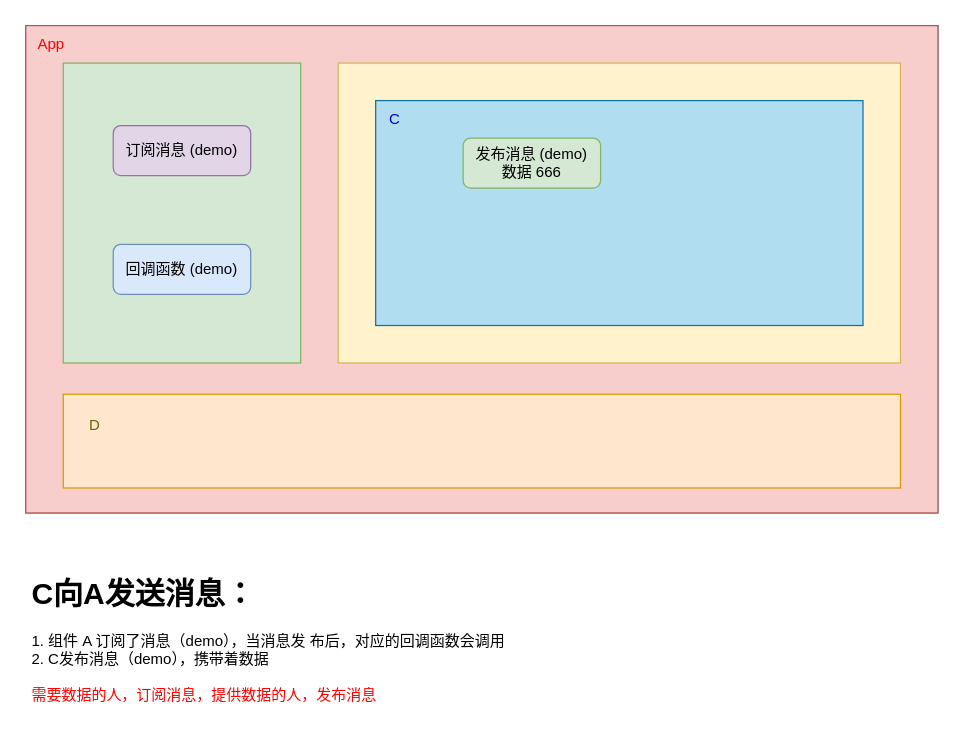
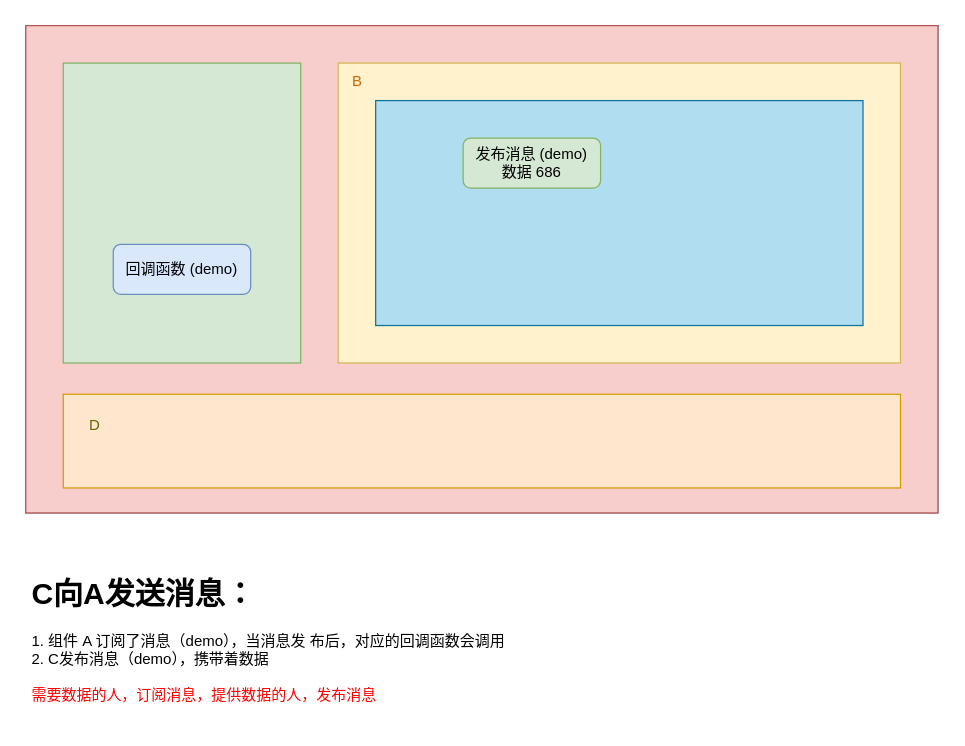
node "App": removed
node "B": added
node "C": removed
node "订阅消息 (demo)": removed
node "发布消息 (demo) 数据 666": label "发布消息 (demo) 数据 666" -> "发布消息 (demo) 数据 686"
